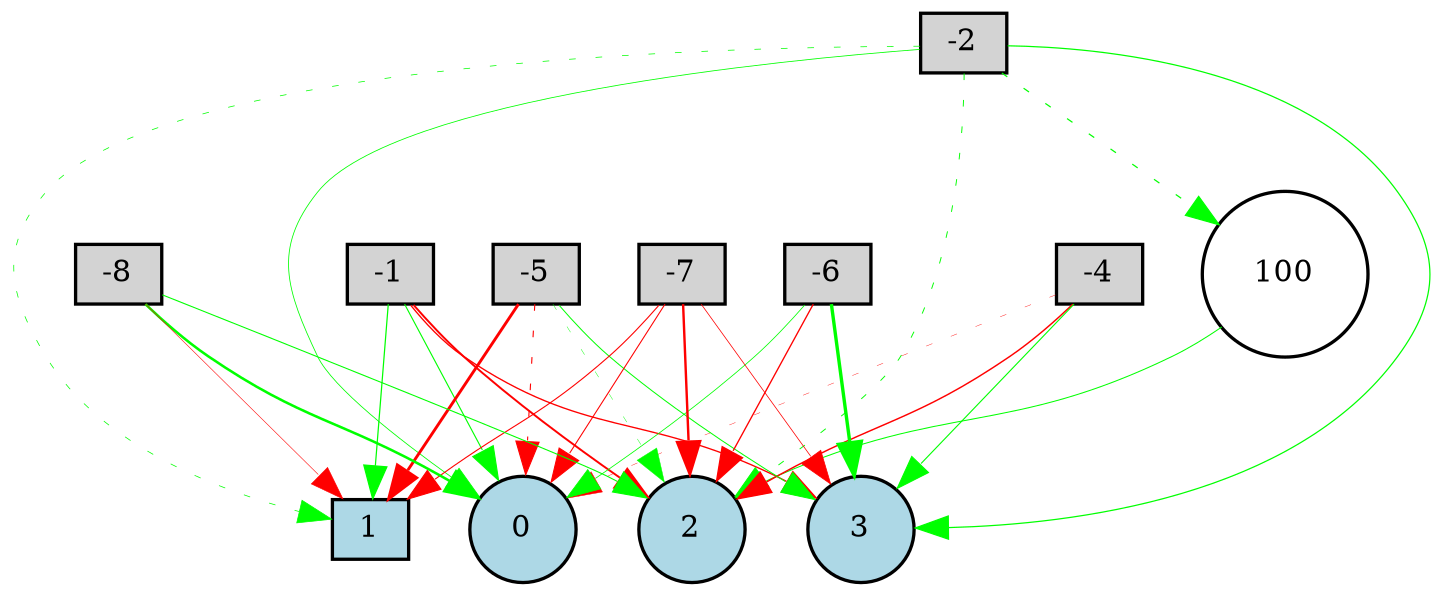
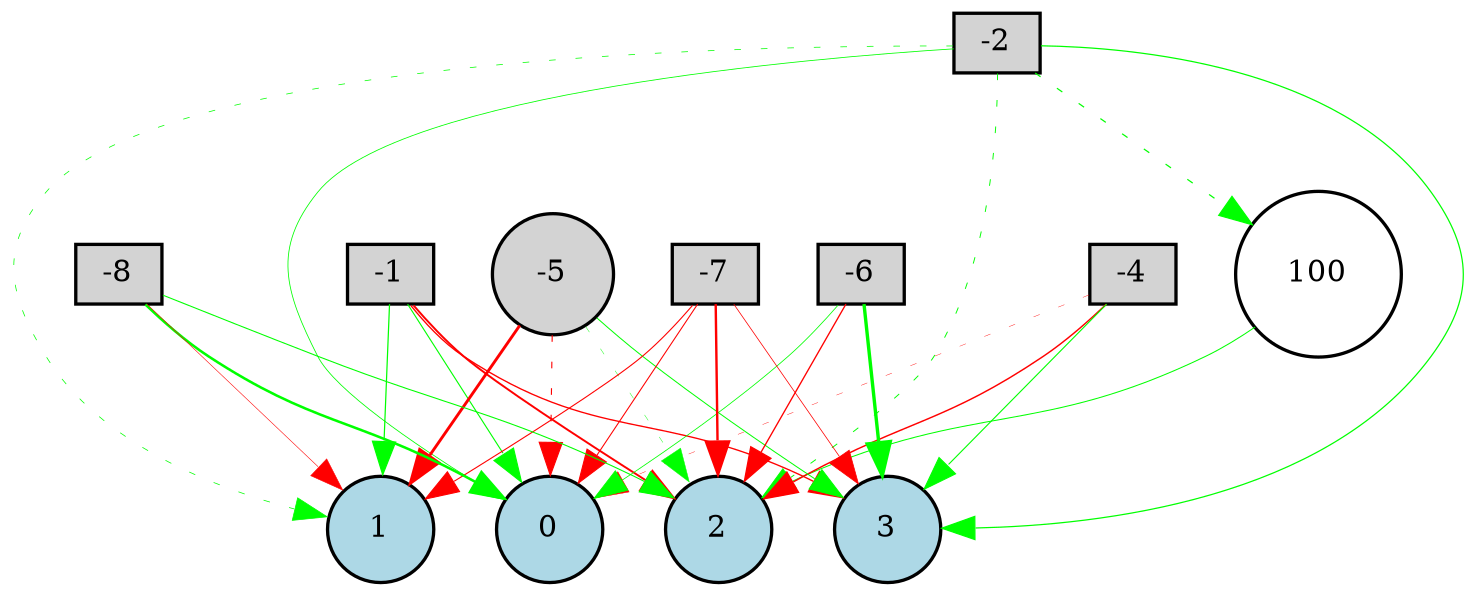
node "-5": shape box -> circle
node "1": shape box -> circle
